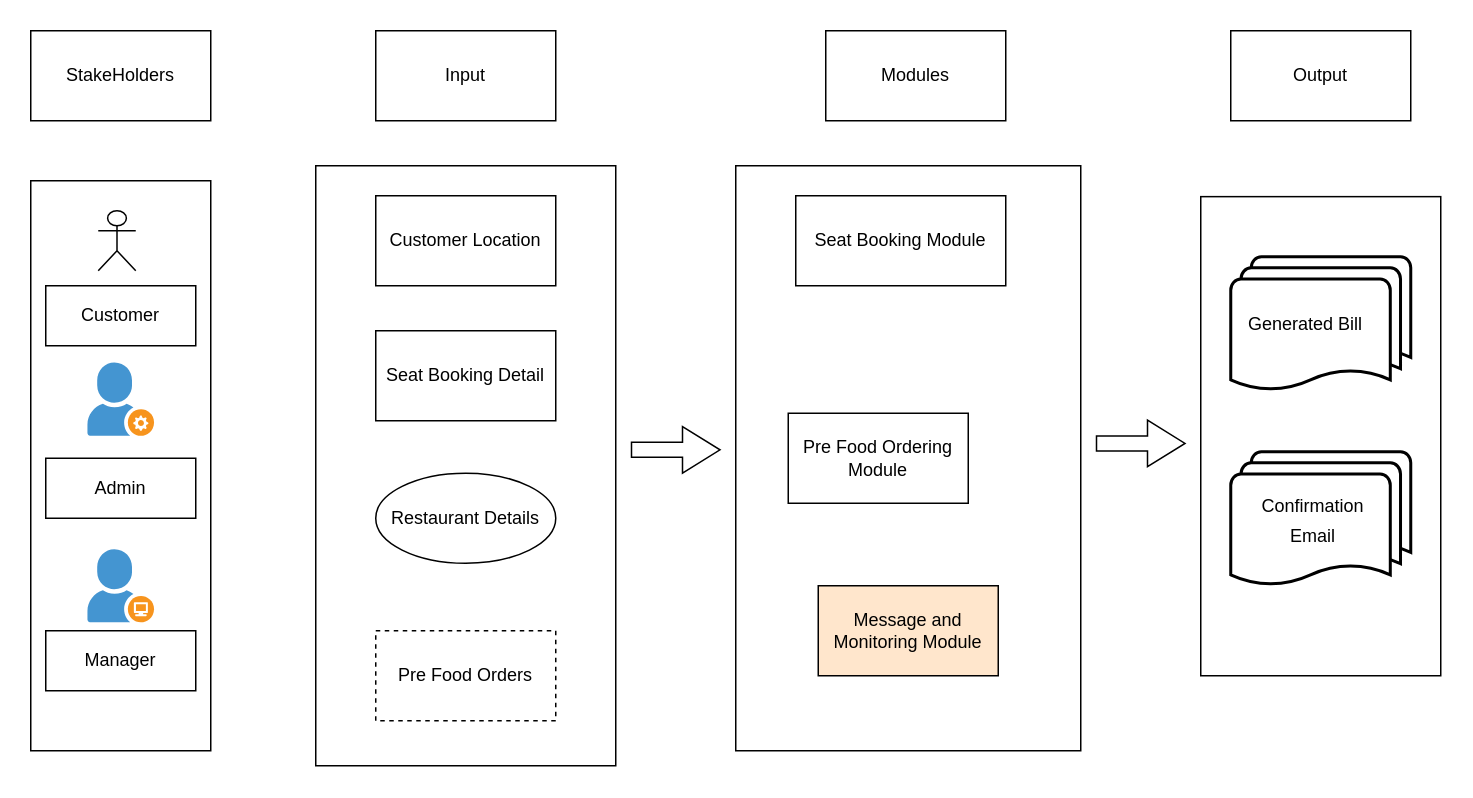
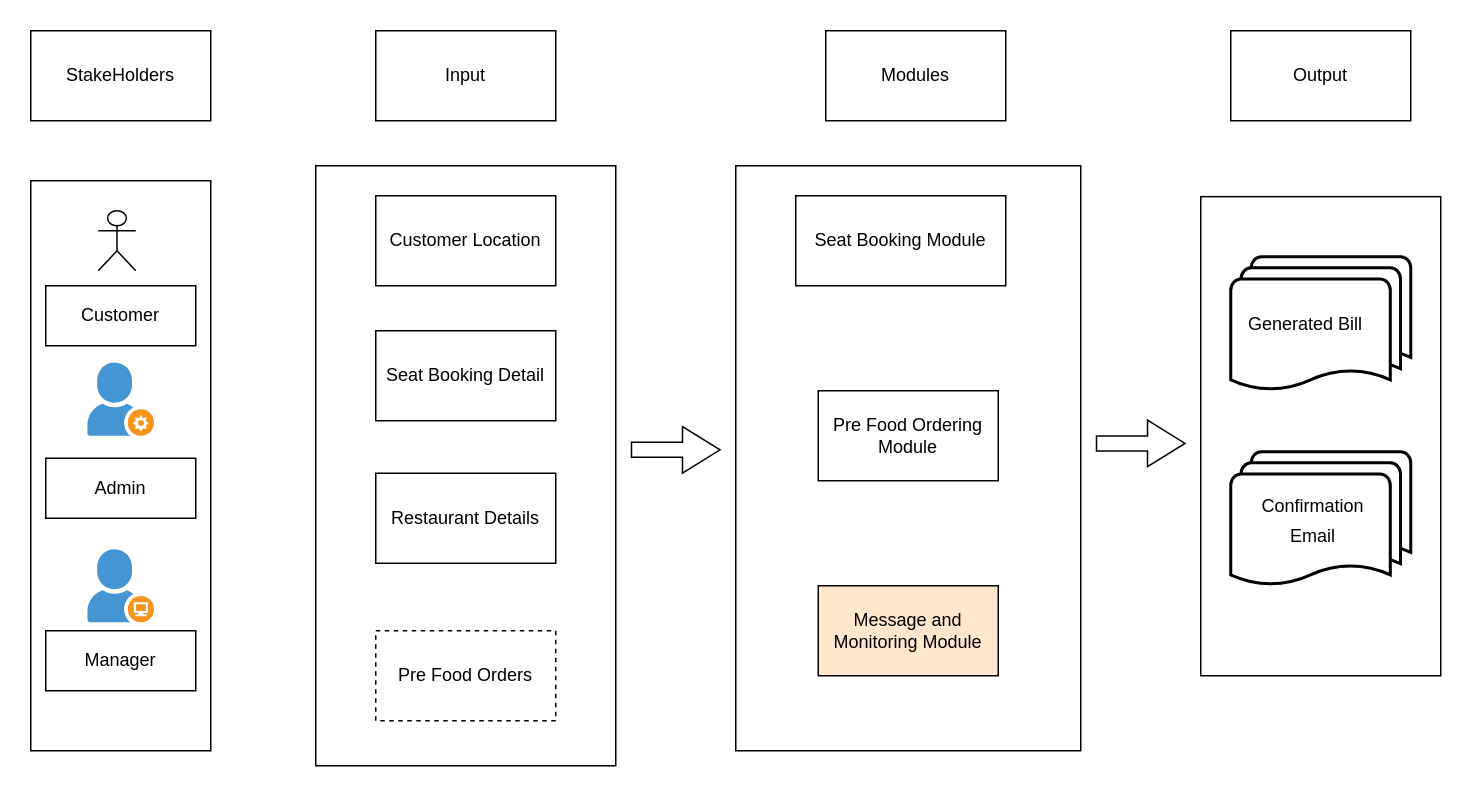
node "Pre Food Ordering Module": moved (878, 458) -> (908, 436)
node "Restaurant Details": shape ellipse -> rectangle
